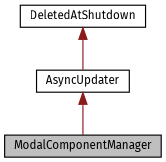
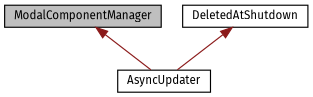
edge "ModalComponentManager" -> "AsyncUpdater": reversed
